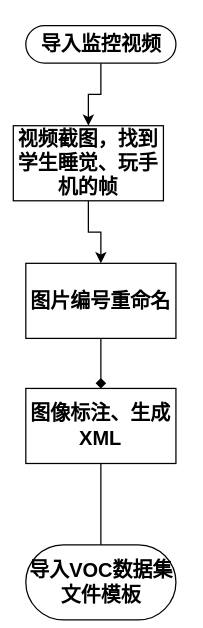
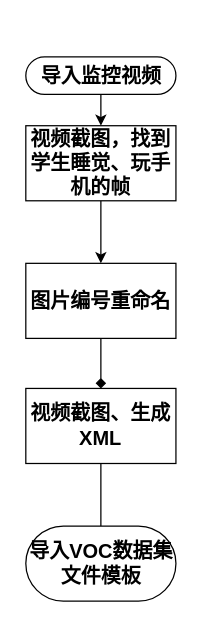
node "导入监控视频": moved (101, 44) -> (101, 76)
node "视频截图，找到学生睡觉、玩手机的帧": moved (88, 163) -> (101, 163)
node "图像标注、生成 XML": label "图像标注、生成 XML" -> "视频截图、生成 XML"
node "导入VOC数据集 文件模板": moved (101, 582) -> (101, 563)
